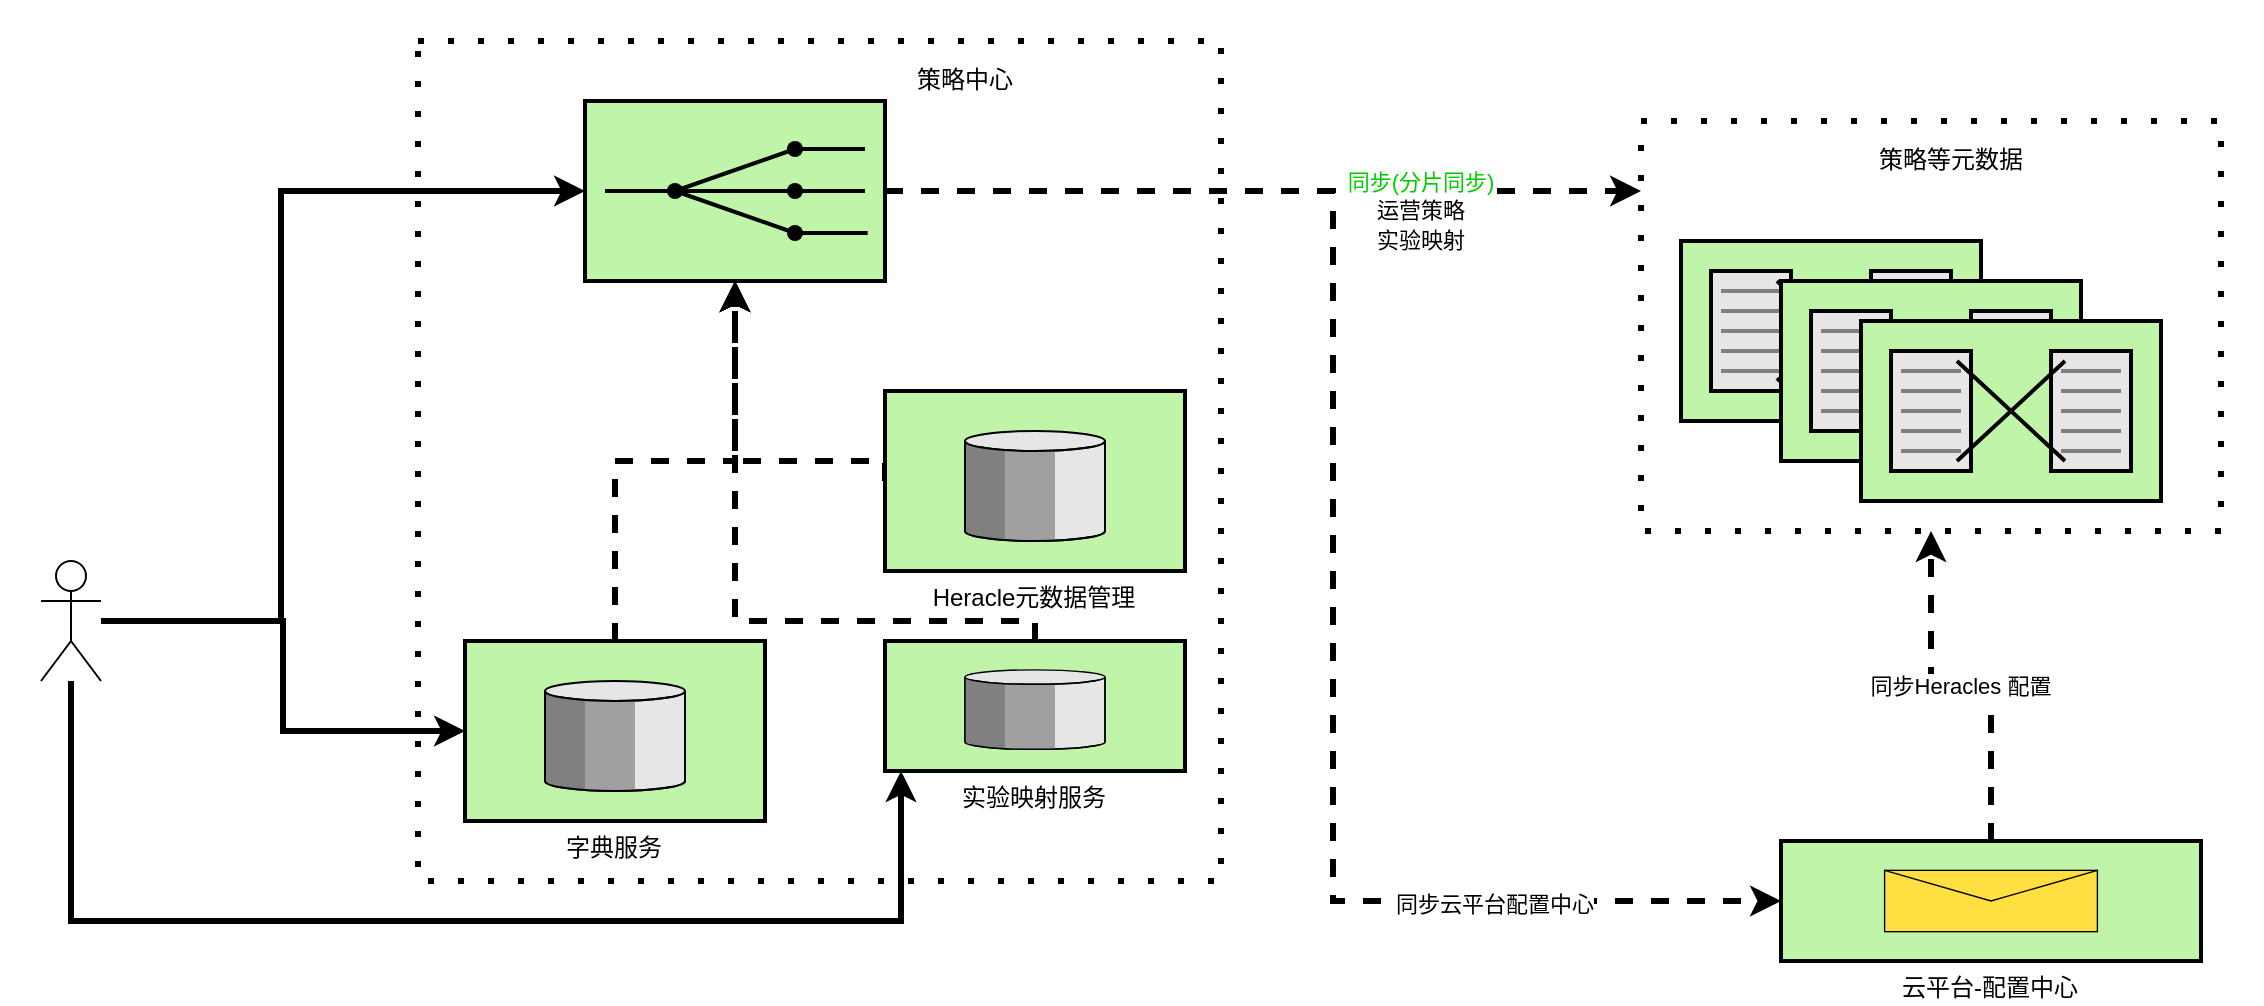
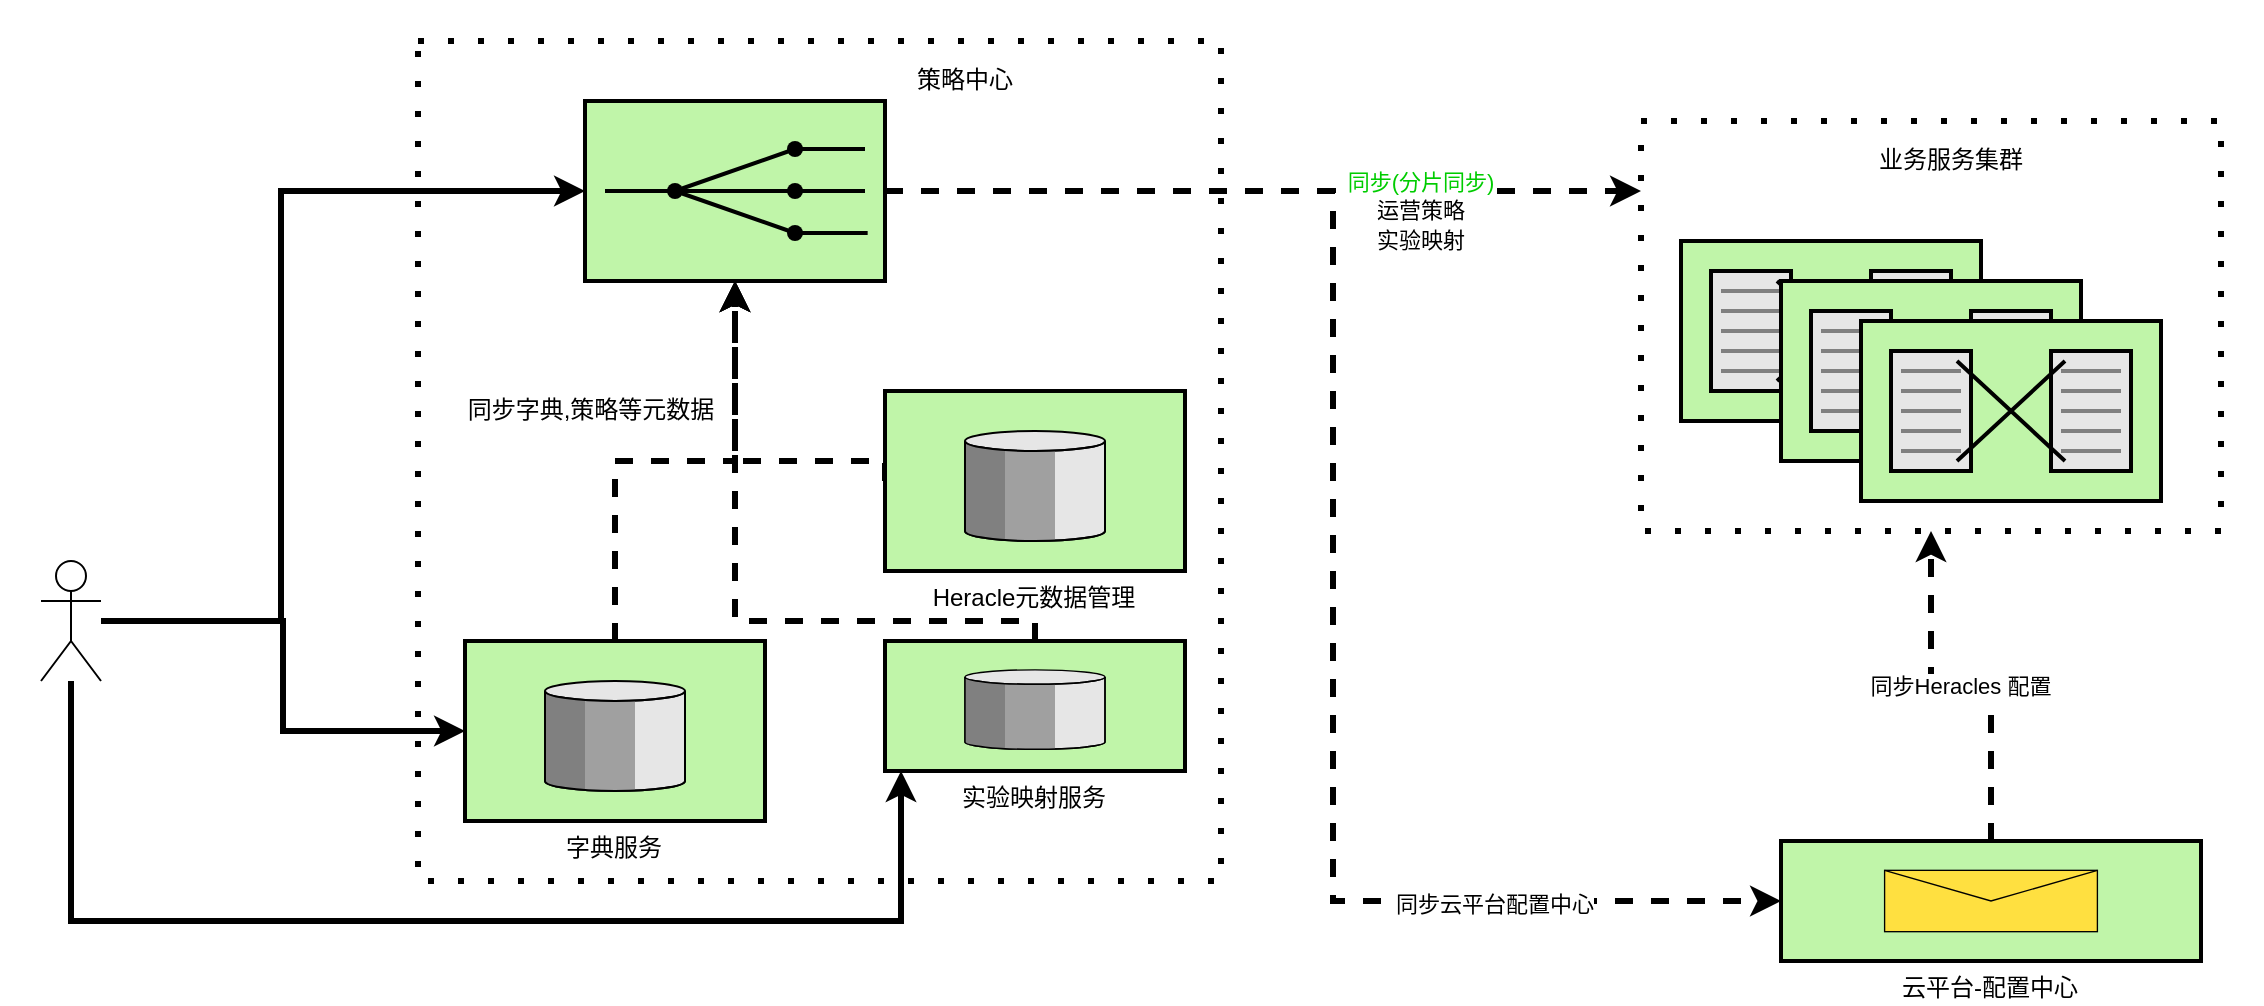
node "策略等元数据": label "策略等元数据" -> "业务服务集群"
node "同步字典,策略等元数据": added
